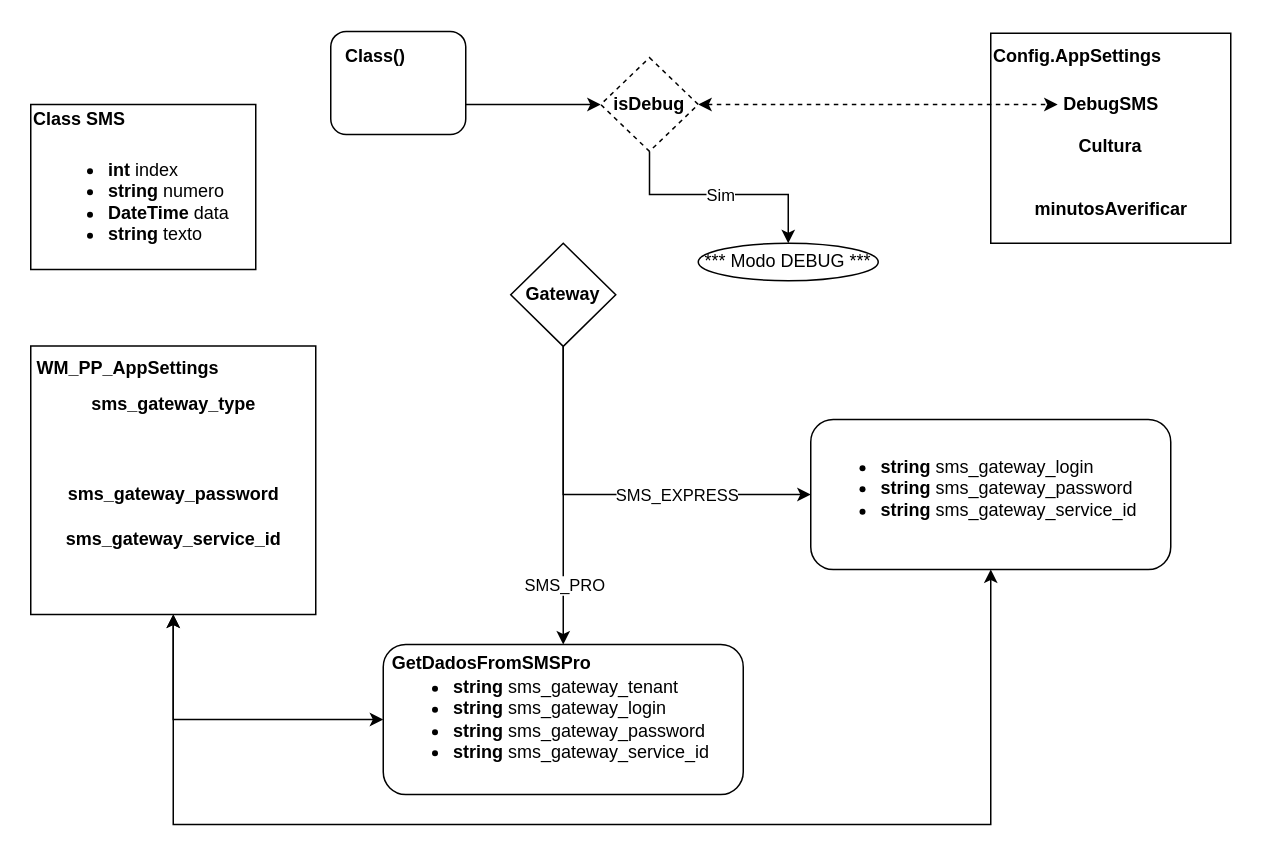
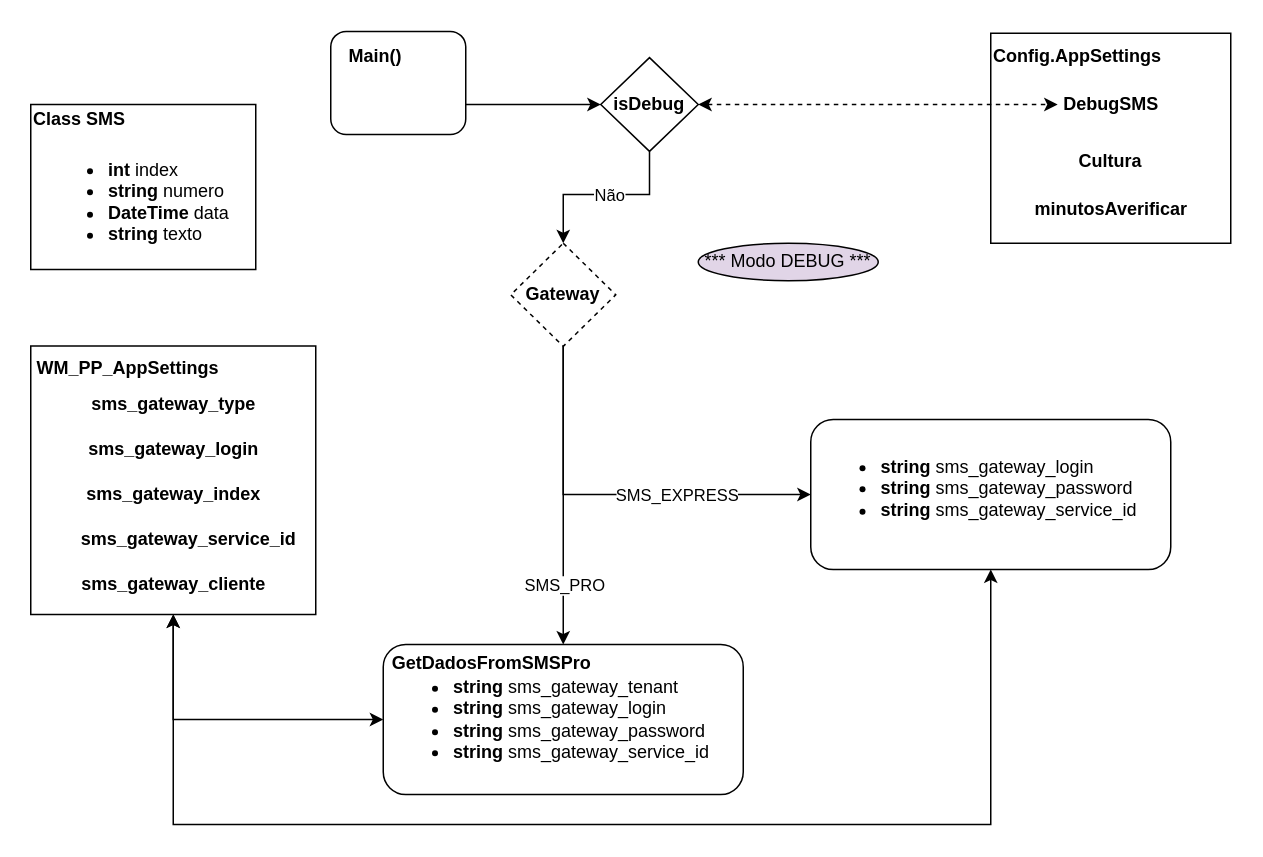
node "Class()": label "Class()" -> "Main()"
node "isDebug": style dashed -> solid
node "Cultura": moved (1111, 146) -> (1111, 161)
edge "isDebug" -> "Gateway": added, label "Não"
edge "isDebug" -> "*** Modo DEBUG ***": removed, label "Sim"
node "*** Modo DEBUG ***": fillcolor #ffffff -> #e1d5e7
node "Gateway": style solid -> dashed
node "sms_gateway_login": added
node "sms_gateway_password": label "sms_gateway_password" -> "sms_gateway_index"
node "sms_gateway_service_id": moved (173, 539) -> (188, 539)
node "sms_gateway_cliente": added
